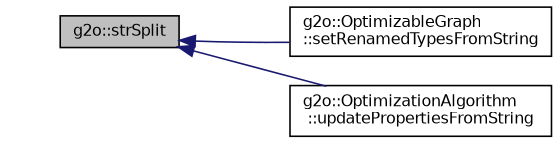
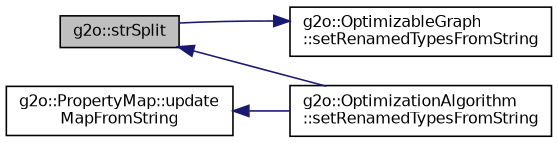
edge "g2o::OptimizableGraph ::setRenamedTypesFromString" -> "g2o::strSplit": reversed
node "g2o::PropertyMap::update MapFromString": added
node "g2o::OptimizationAlgorithm ::updatePropertiesFromString": label "g2o::OptimizationAlgorithm ::updatePropertiesFromString" -> "g2o::OptimizationAlgorithm ::setRenamedTypesFromString"
